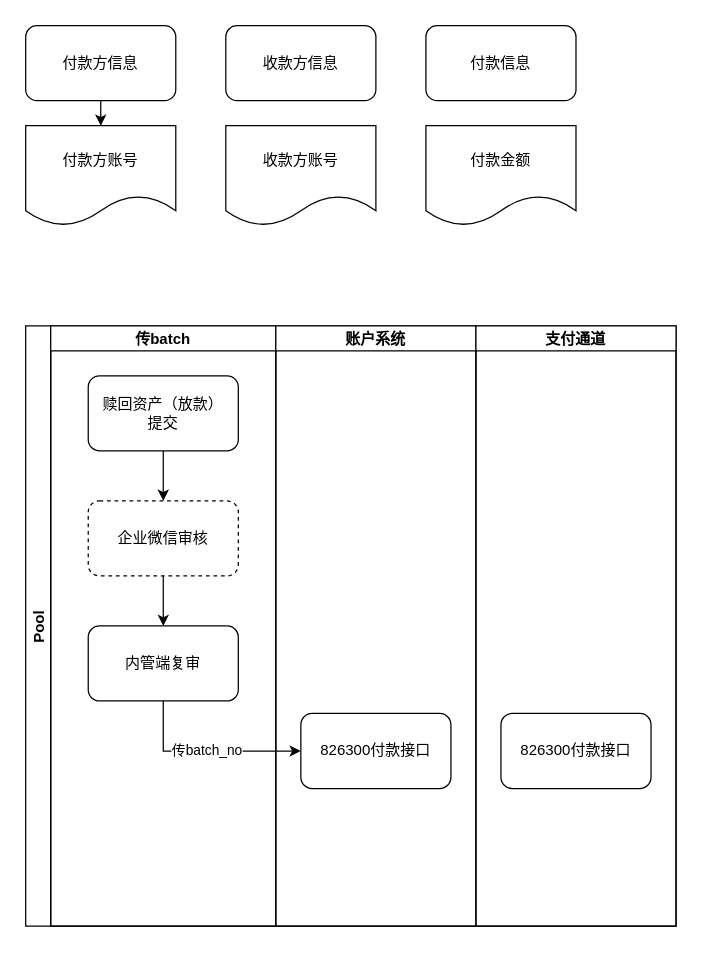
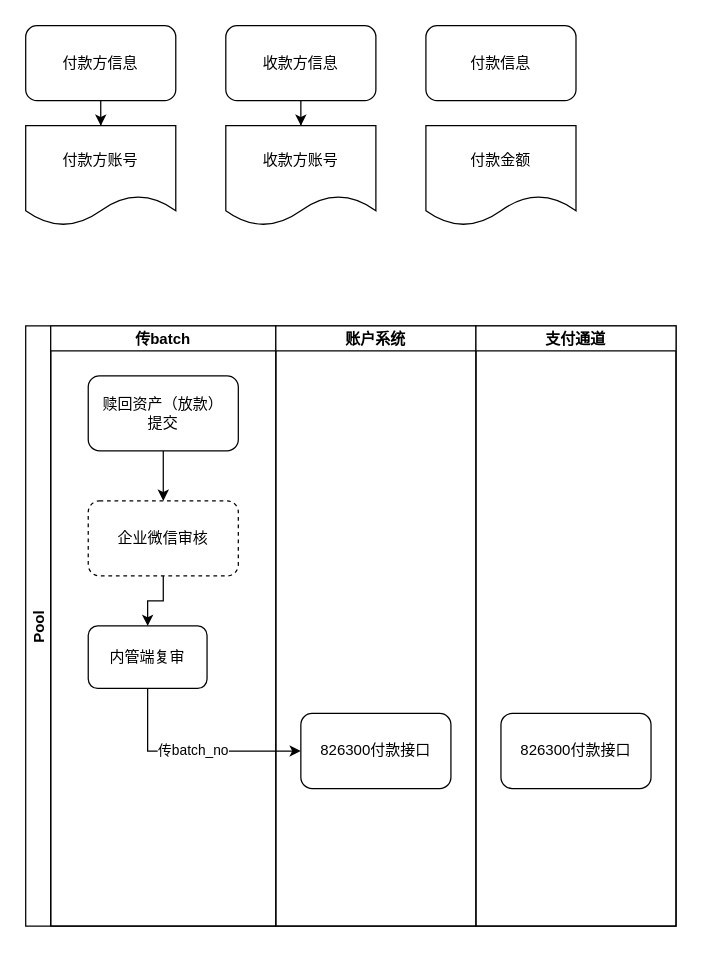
edge "收款方信息" -> "收款方账号": added
node "内管端复审": size 150x75 -> 119x63
